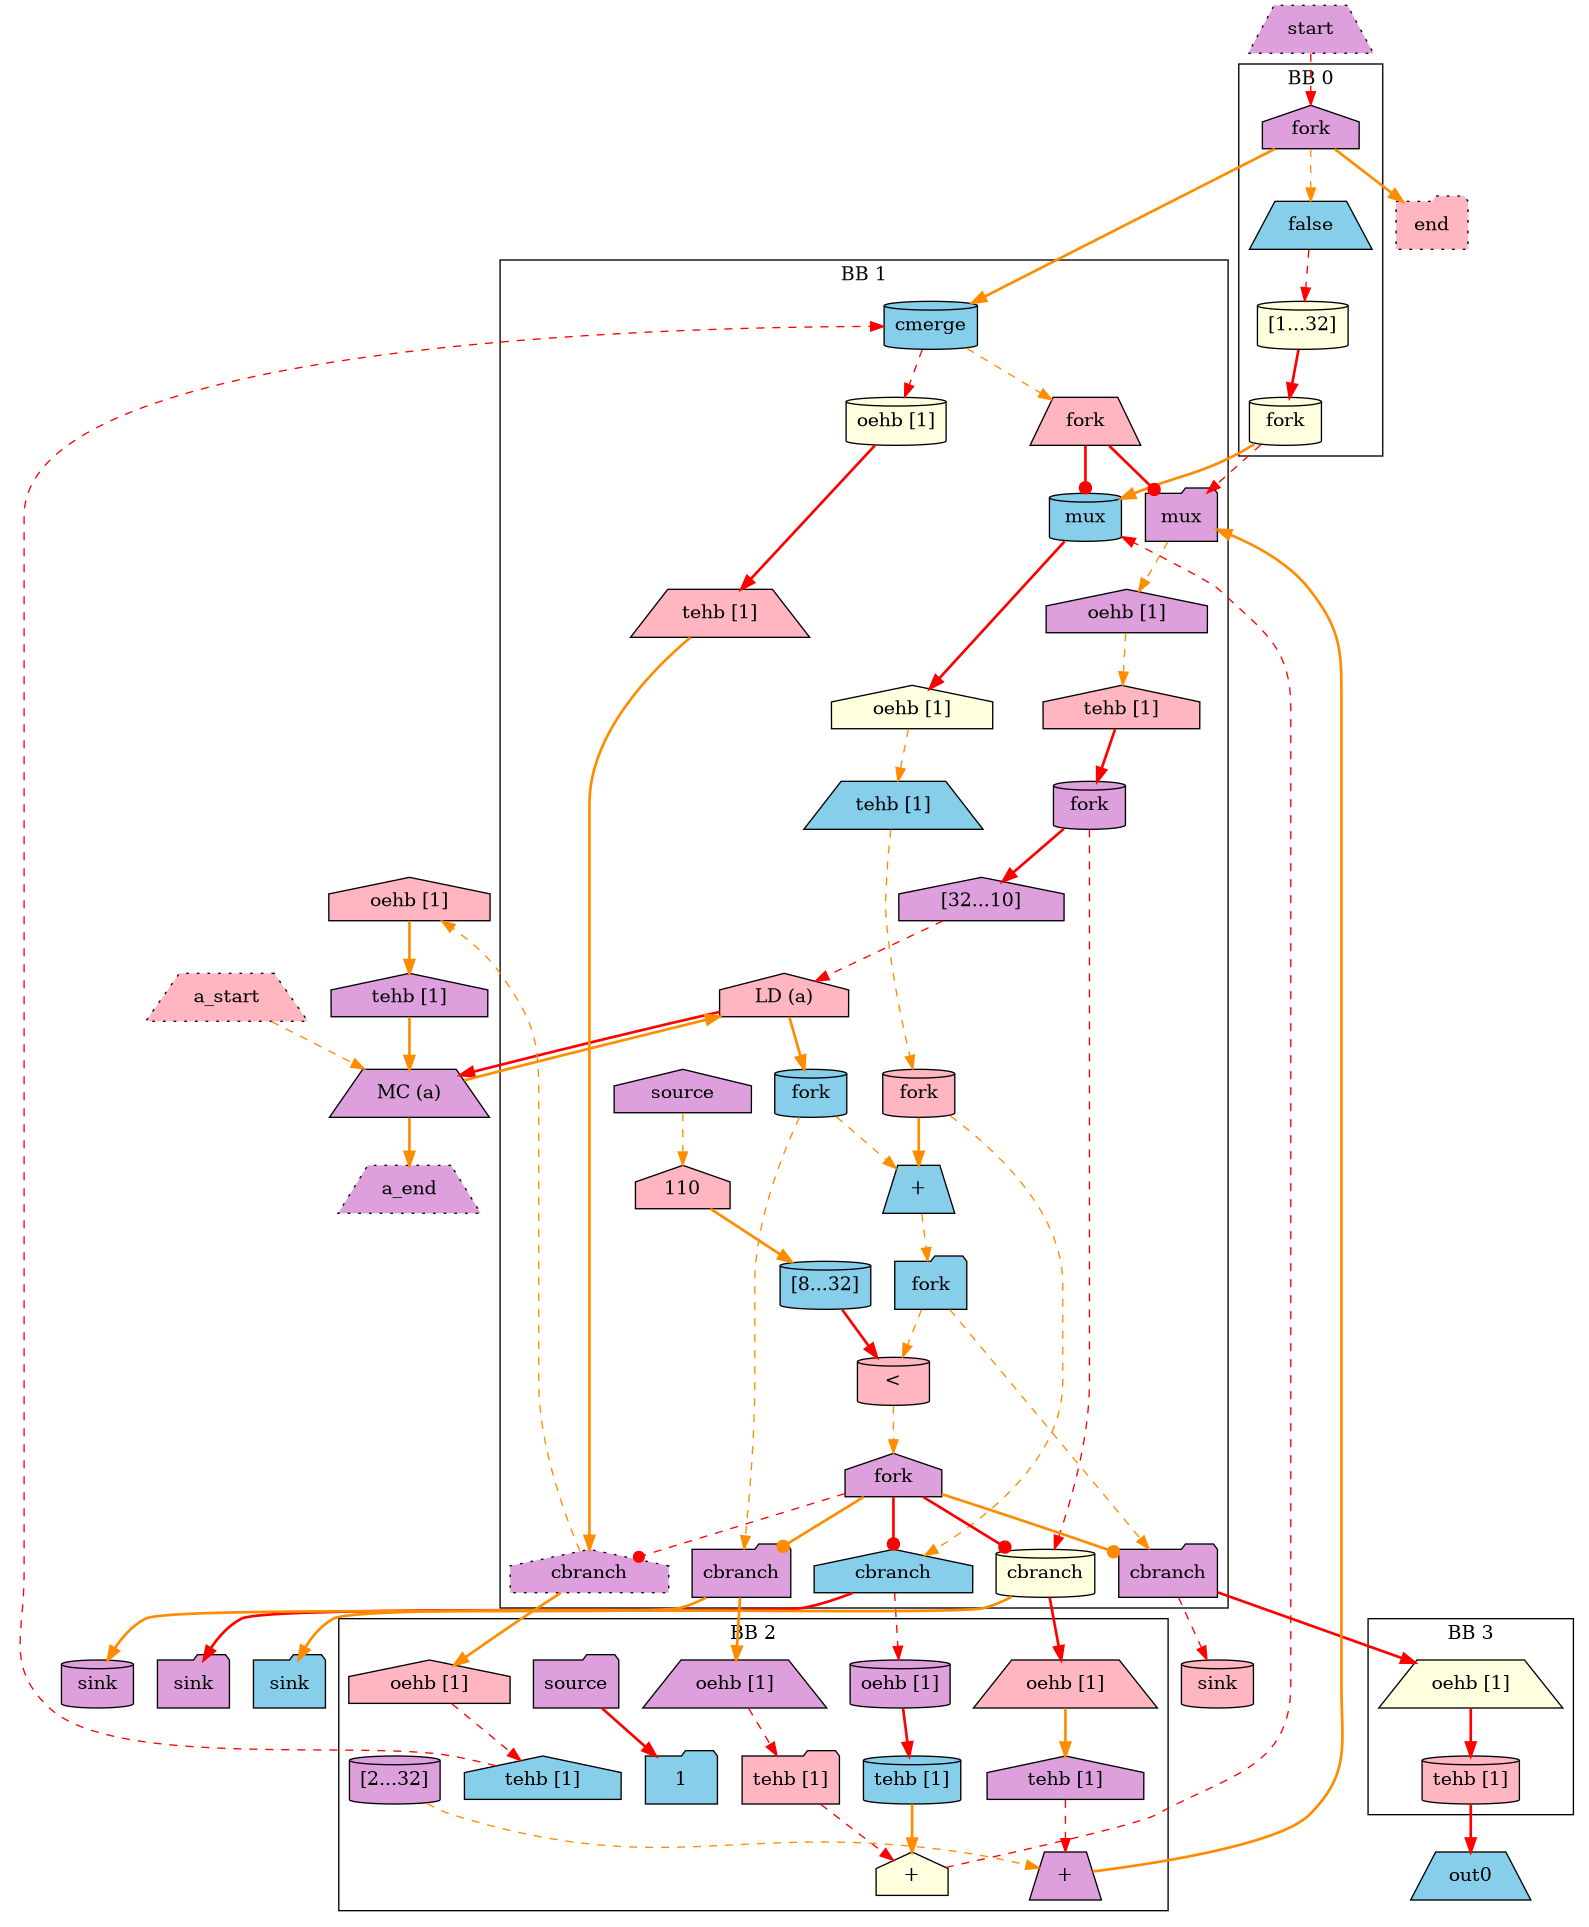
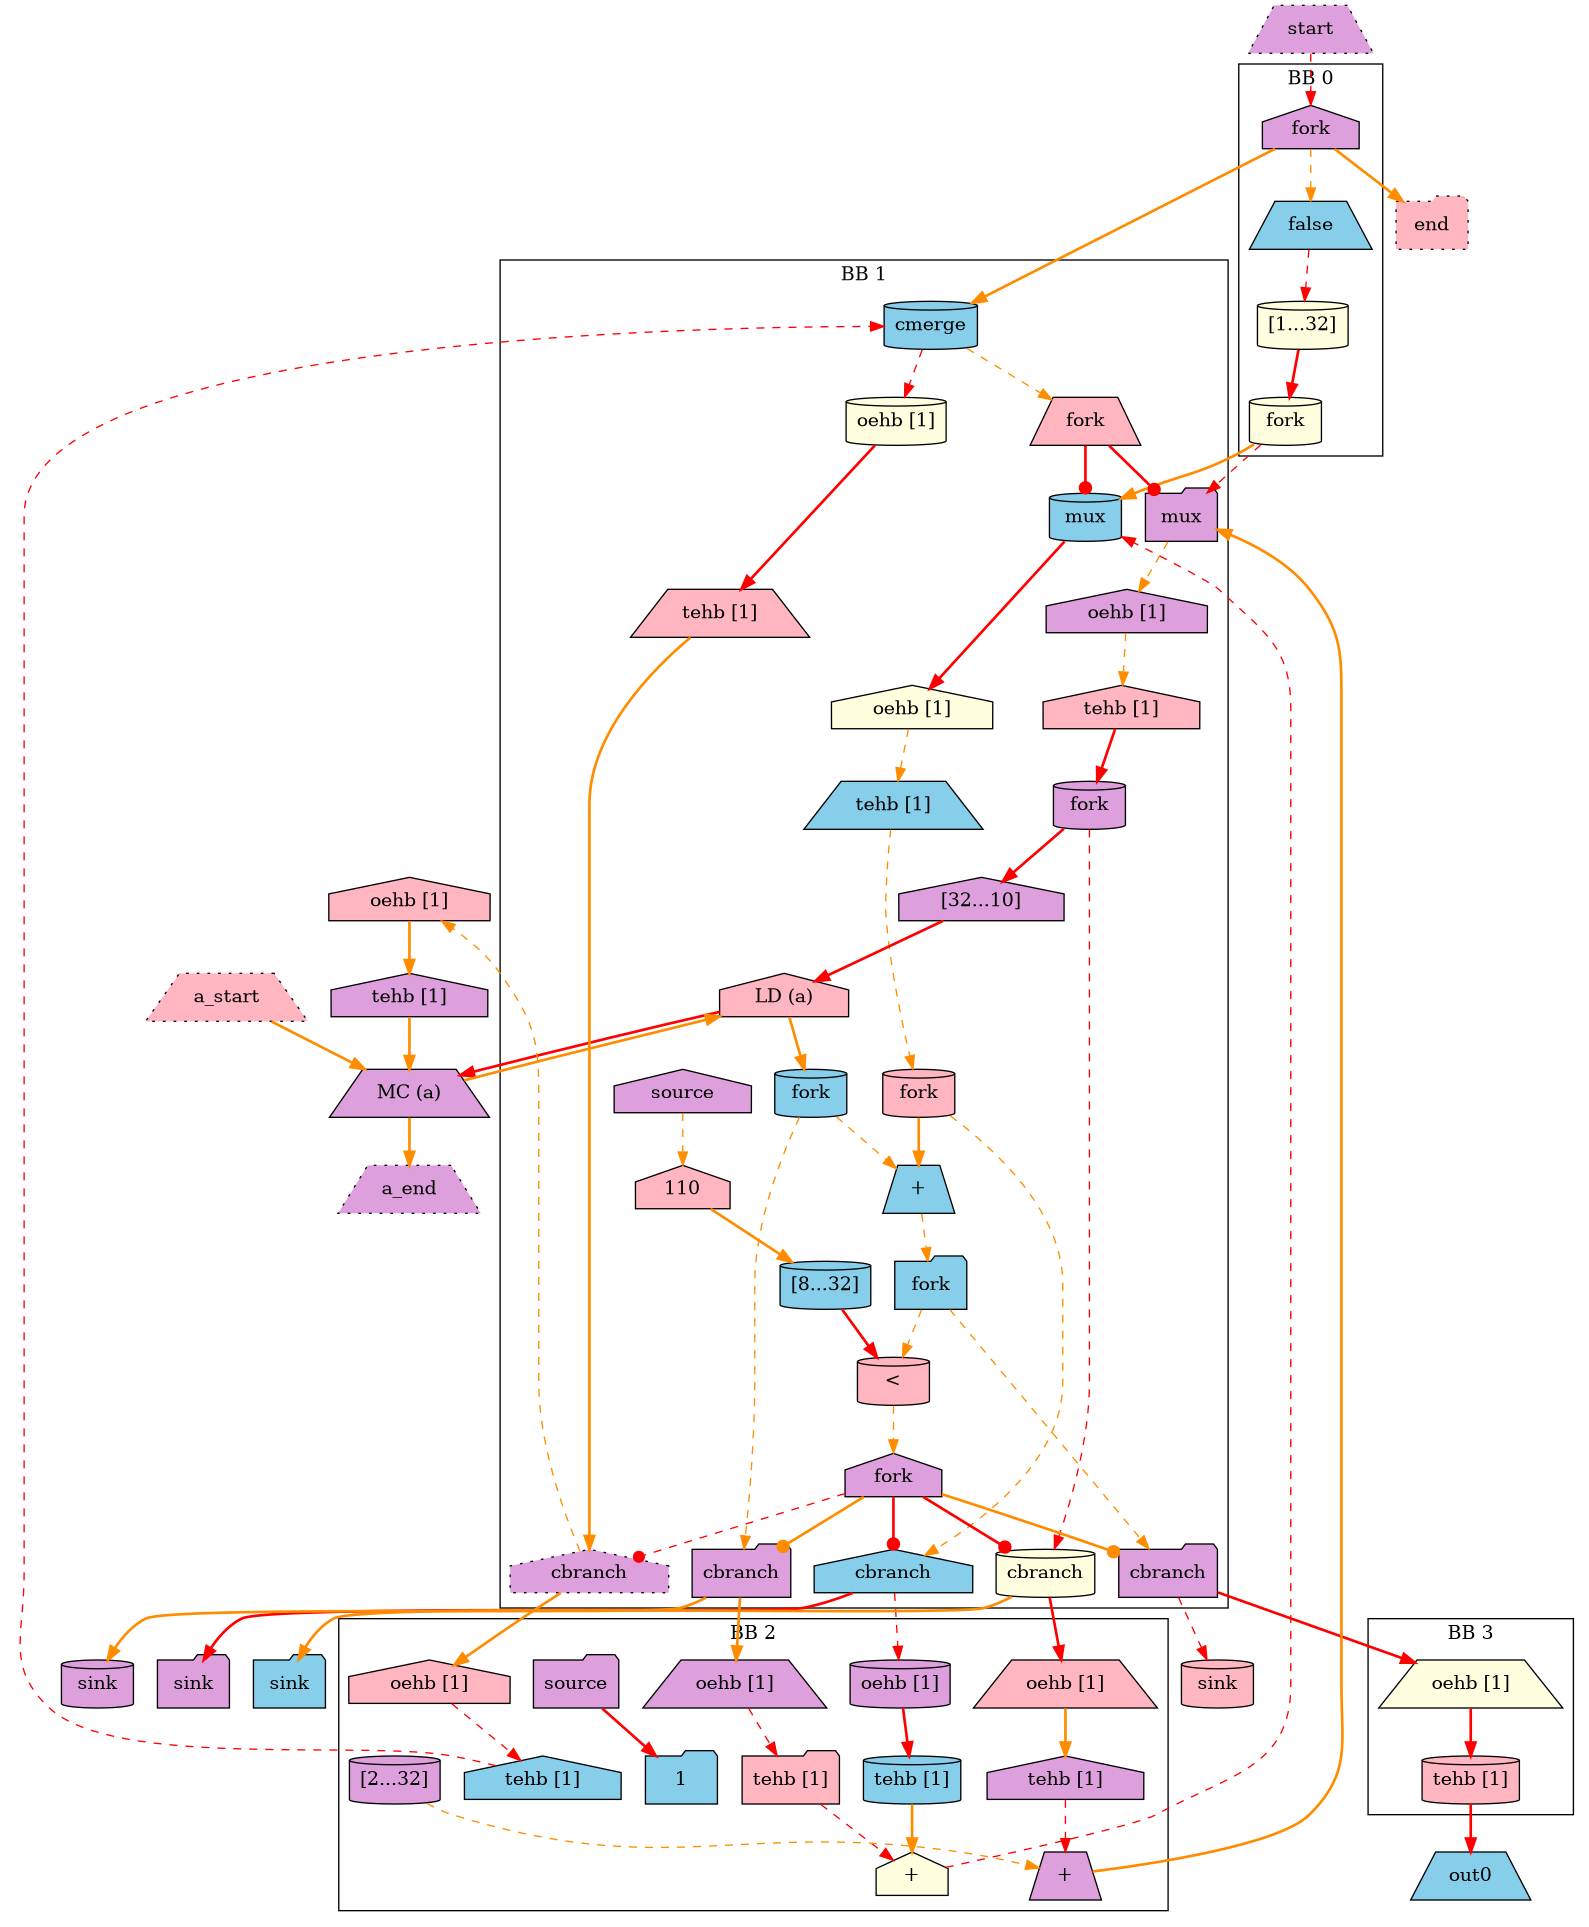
edge "[32...10]" -- "LD (a)": style dashed -> bold
edge "a_start" -- "MC (a)": style dashed -> bold
